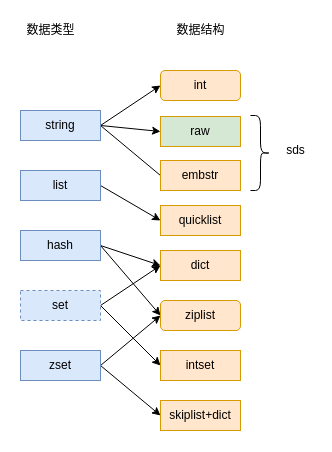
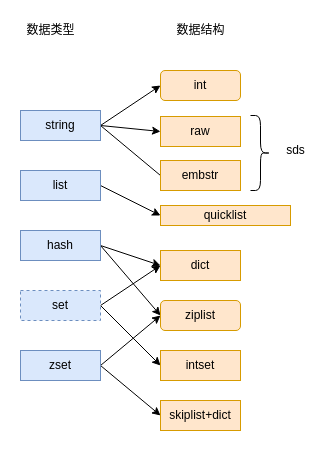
node "raw": fillcolor #d5e8d4 -> #ffe6cc
node "quicklist": size 80x30 -> 130x20
